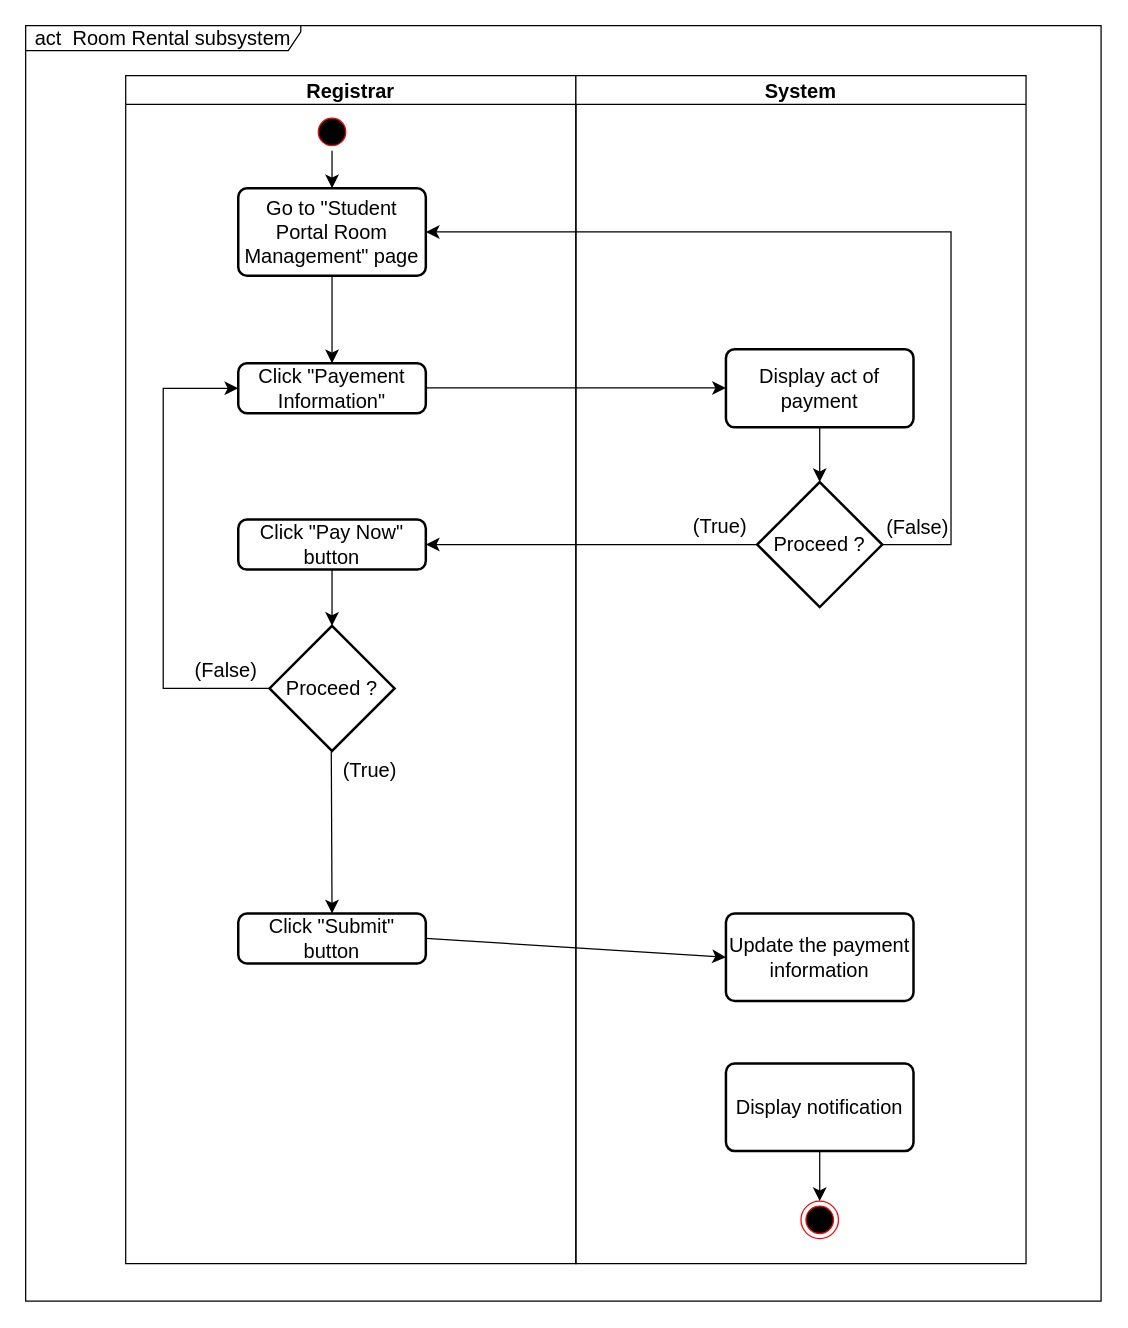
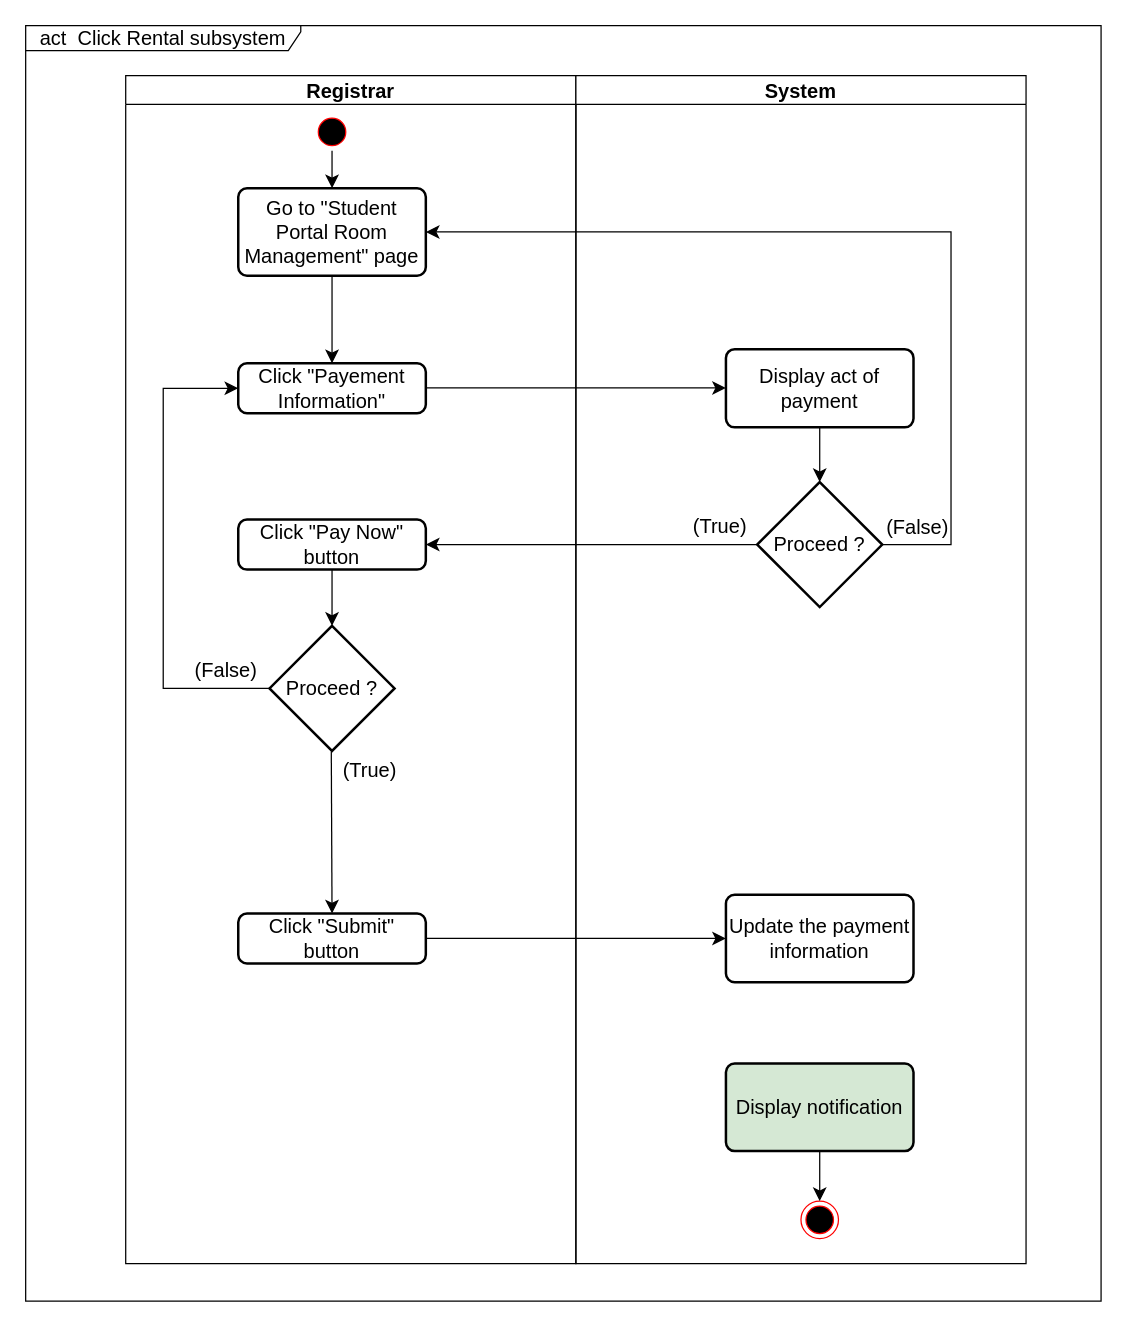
node "act Room Rental subsystem": label "act Room Rental subsystem" -> "act Click Rental subsystem"
node "Update the payment information": moved (819, 957) -> (819, 938)
node "Display notification": fillcolor #ffffff -> #d5e8d4
